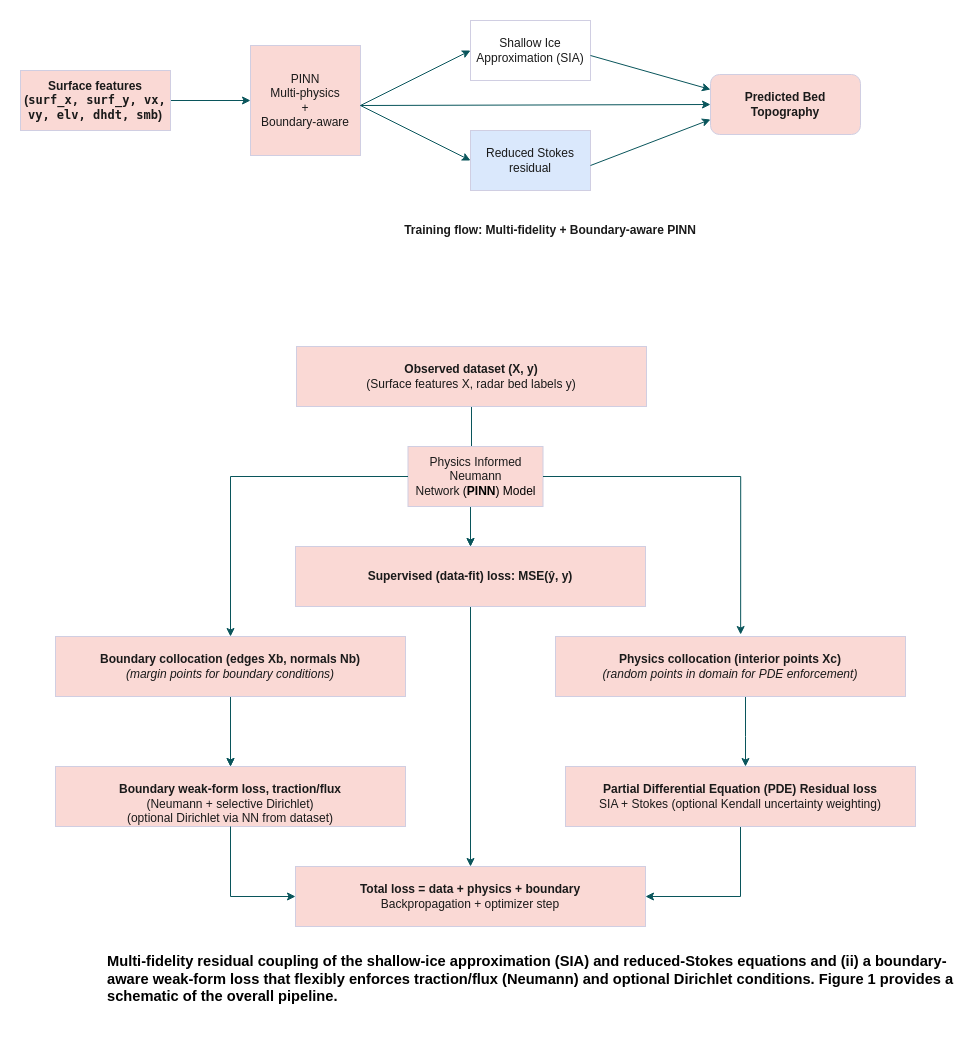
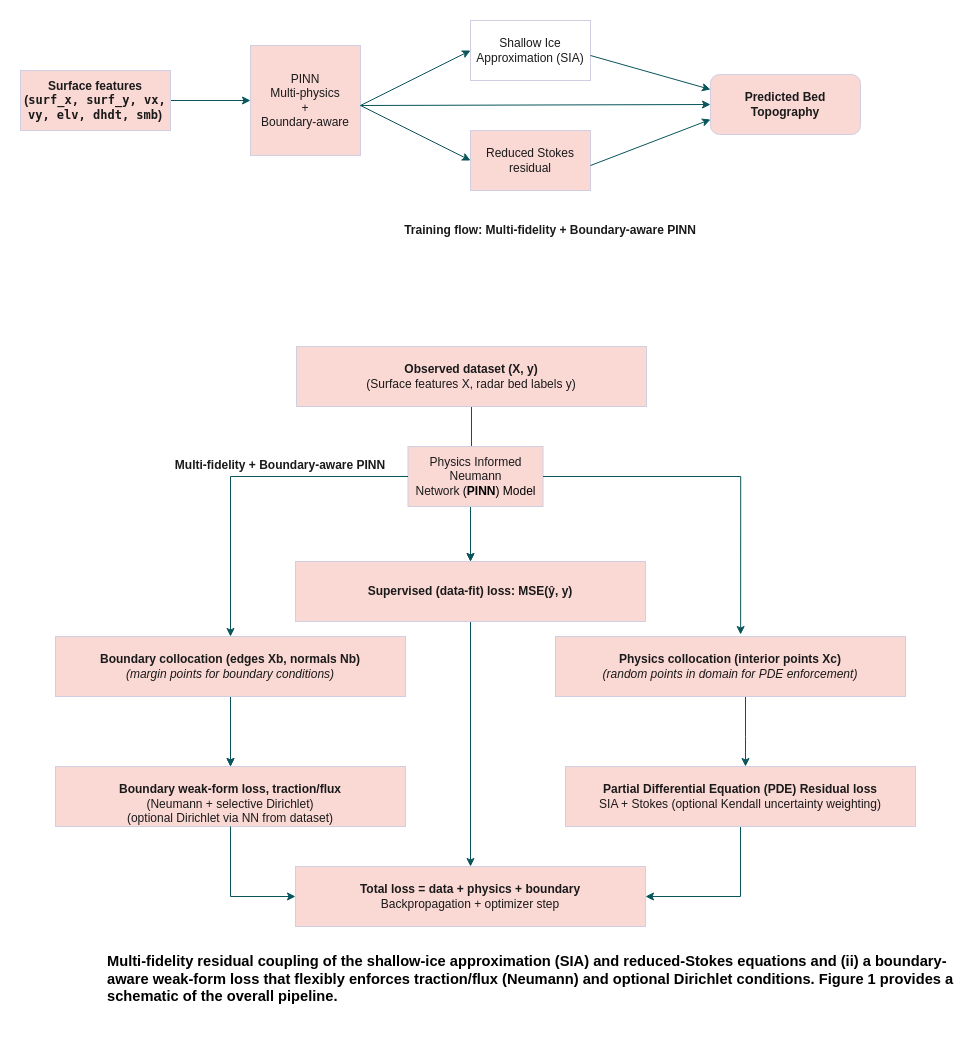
node "Reduced Stokes residual": fillcolor #dae8fc -> #fad9d5
node "Multi-fidelity + Boundary-aware PINN": added
node "Supervised (data-fit) loss: MSE(ŷ, y)": moved (471, 577) -> (471, 592)
